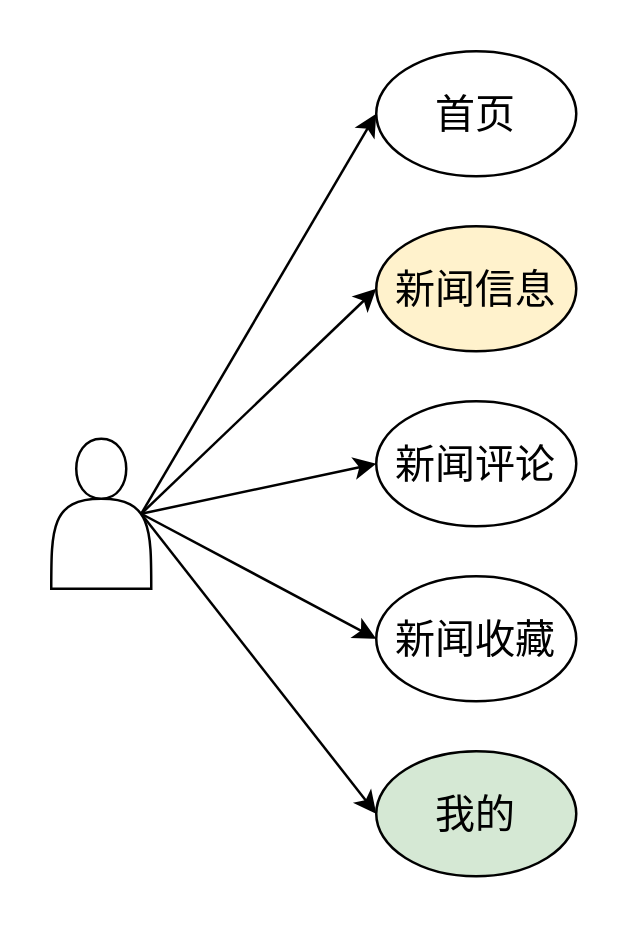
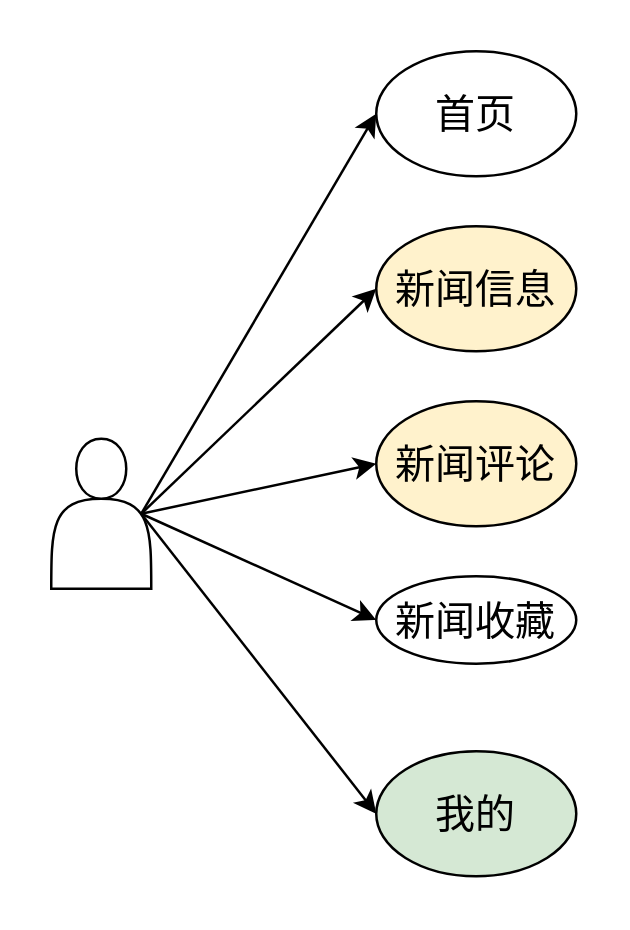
node "新闻评论": fillcolor #ffffff -> #fff2cc
node "新闻收藏": size 200x125 -> 200x88
